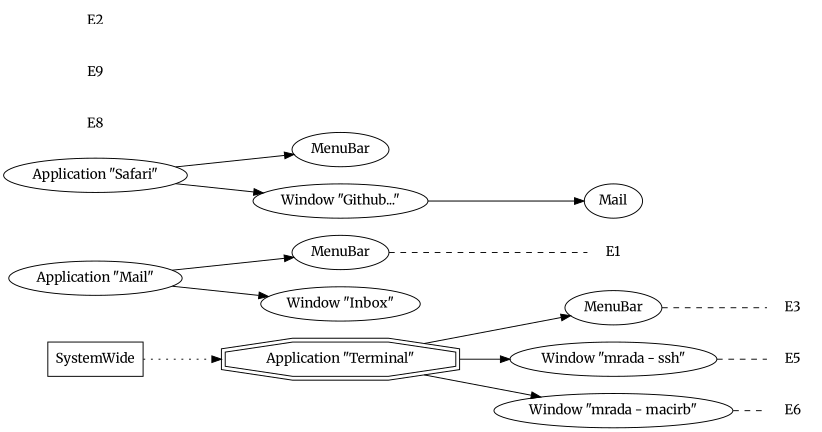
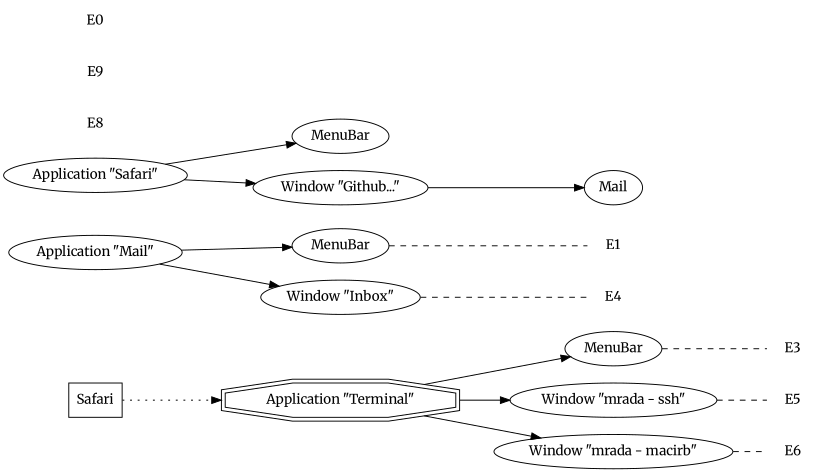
node "E2": label "E2" -> "E0"
node "E4": added
node "SystemWide": label "SystemWide" -> "Safari"
